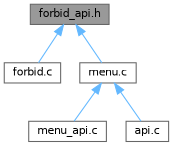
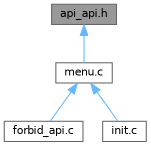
node "forbid_api.h": label "forbid_api.h" -> "api_api.h"
node "forbid.c": removed
node "menu_api.c": label "menu_api.c" -> "forbid_api.c"
node "api.c": label "api.c" -> "init.c"
